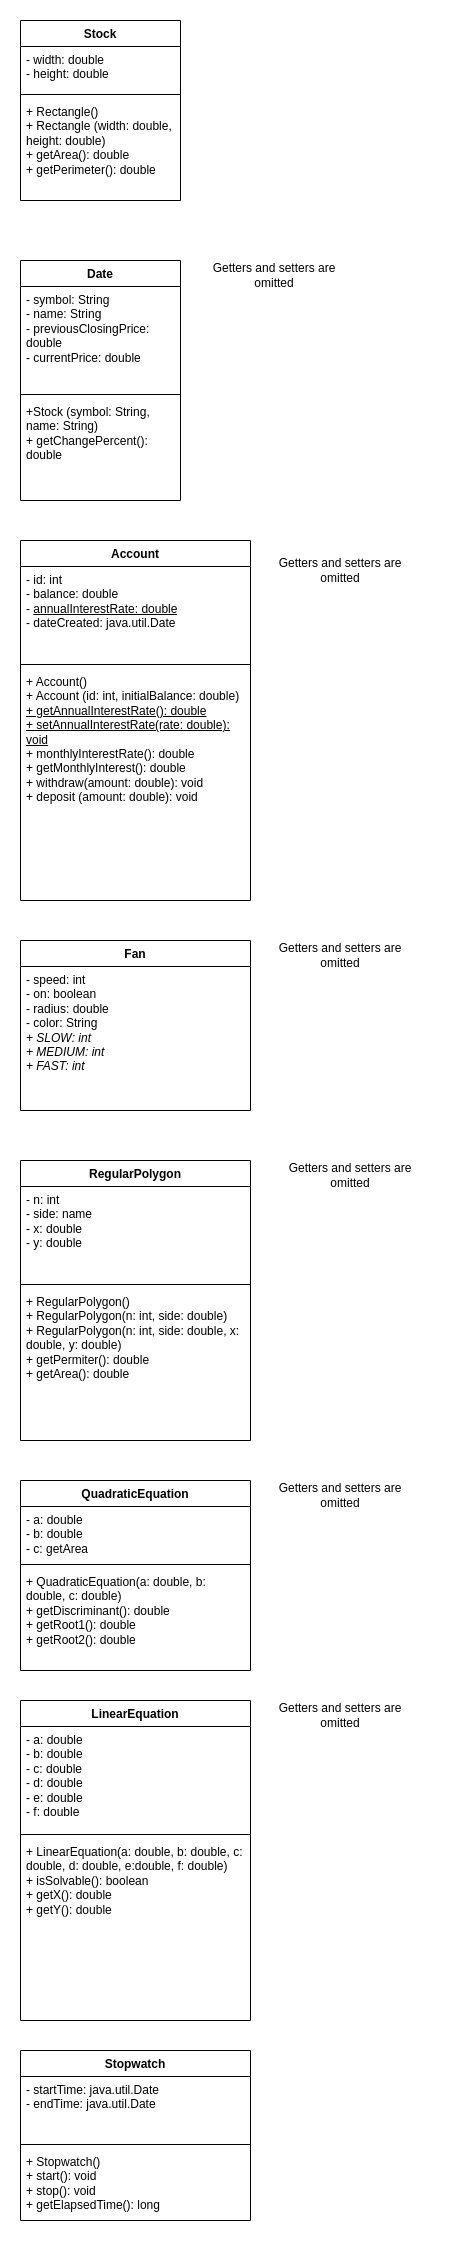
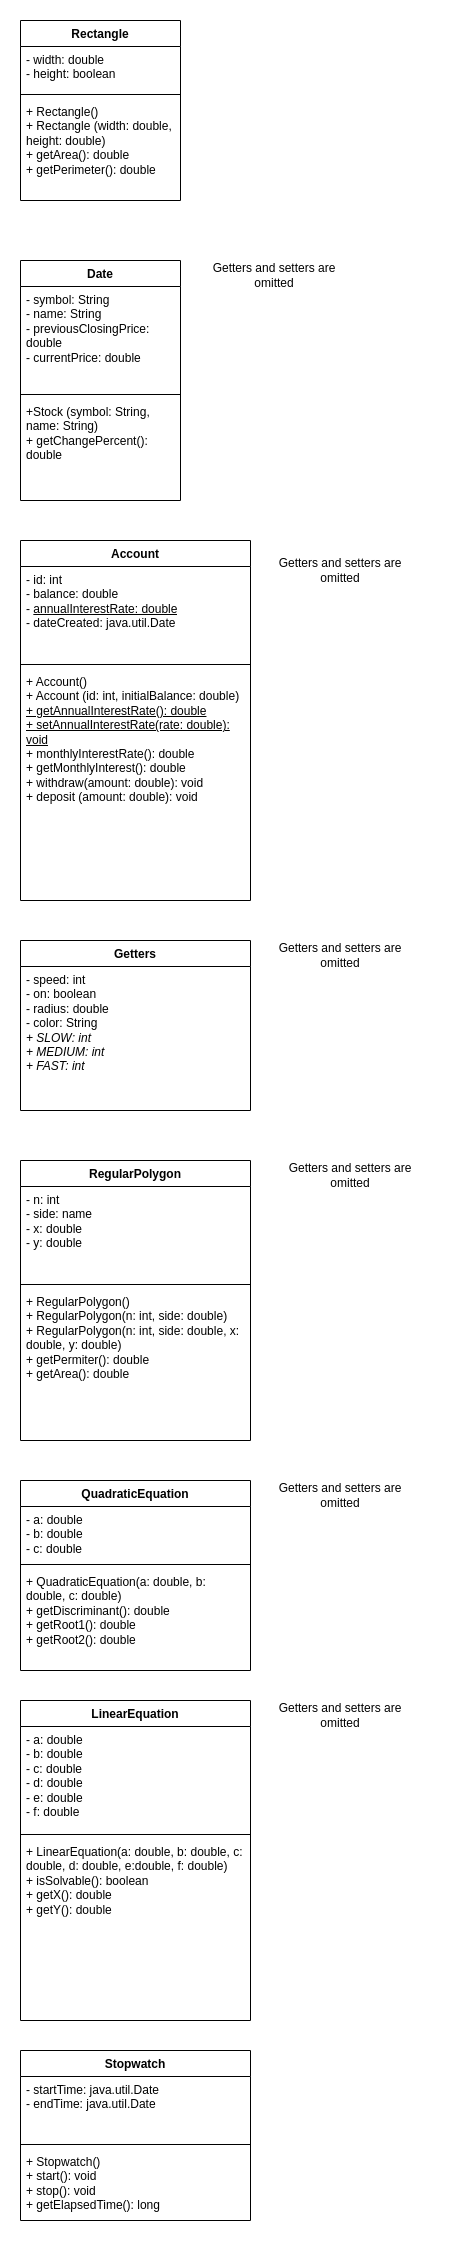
node "Stock": label "Stock" -> "Rectangle"
node "- width: double - height: double": label "- width: double - height: double" -> "- width: double - height: boolean"
node "Fan": label "Fan" -> "Getters"
node "- a: double - b: double - c: getArea": label "- a: double - b: double - c: getArea" -> "- a: double - b: double - c: double"
